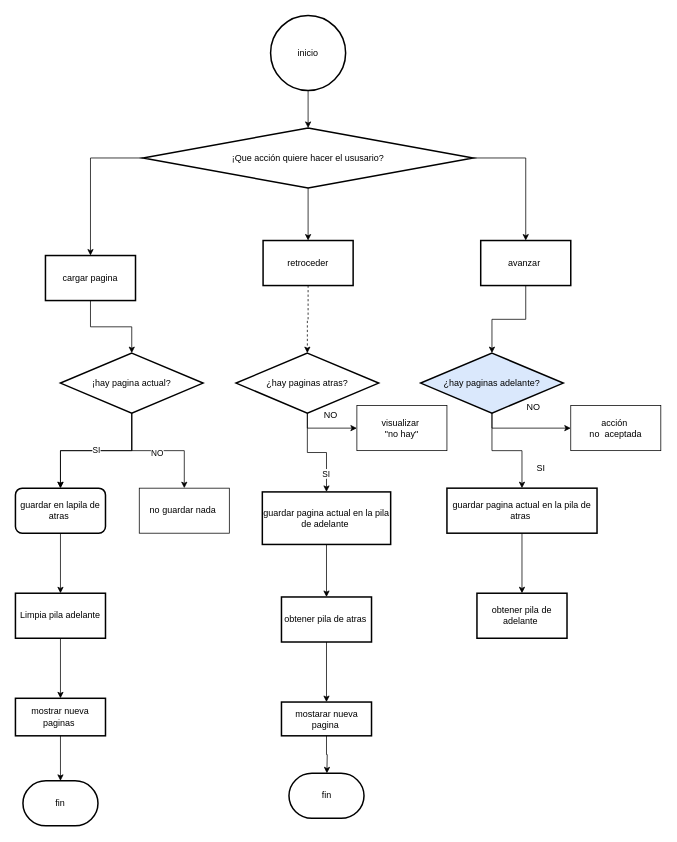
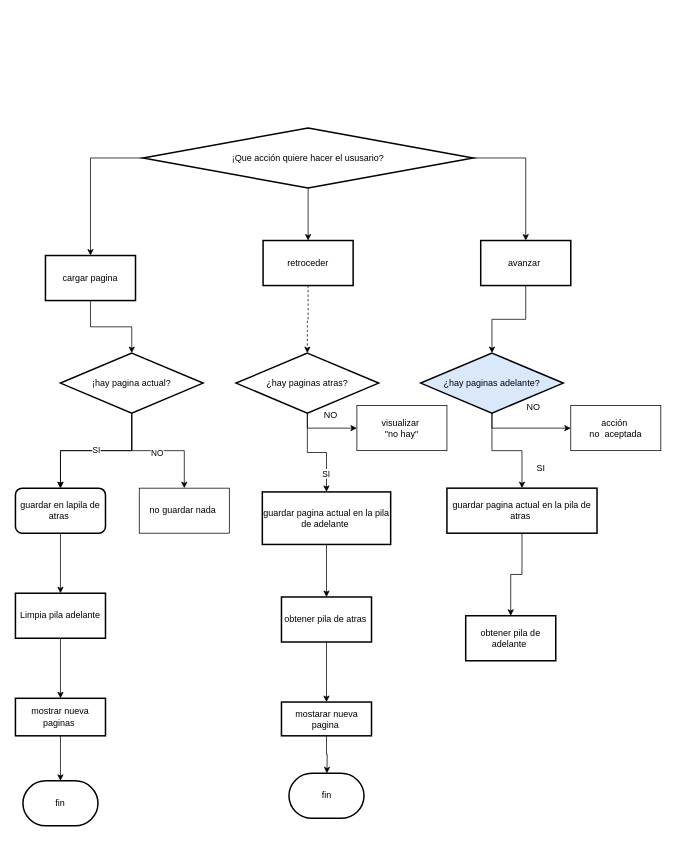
node "inicio": removed
edge "inicio" -> "¡Que acción quiere hacer el ususario?": removed
node "obtener pila de adelante": moved (522, 615) -> (510, 638)
